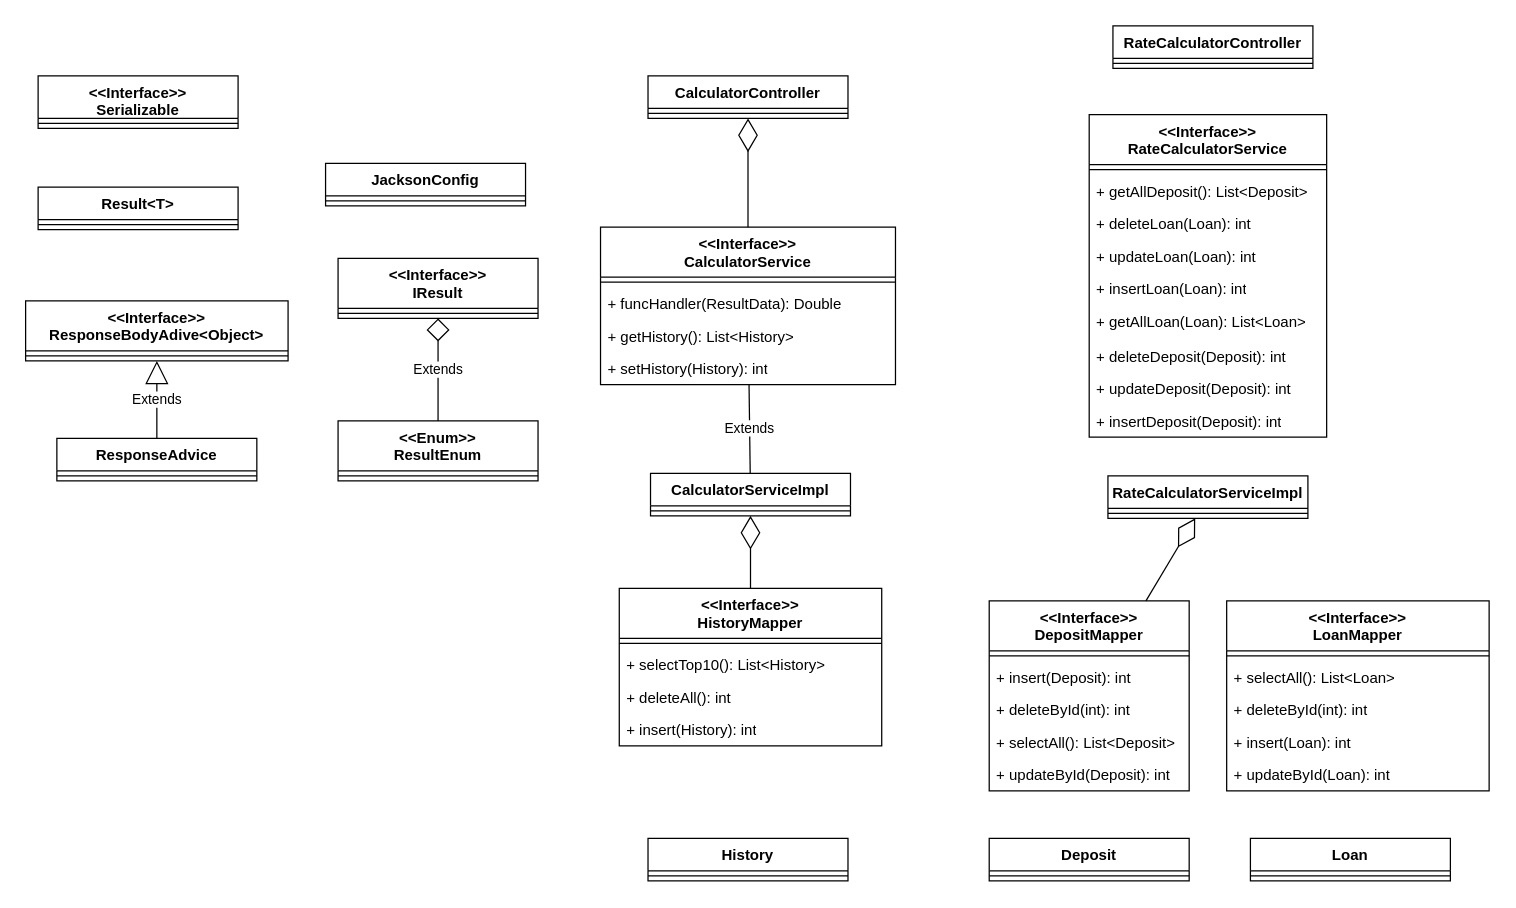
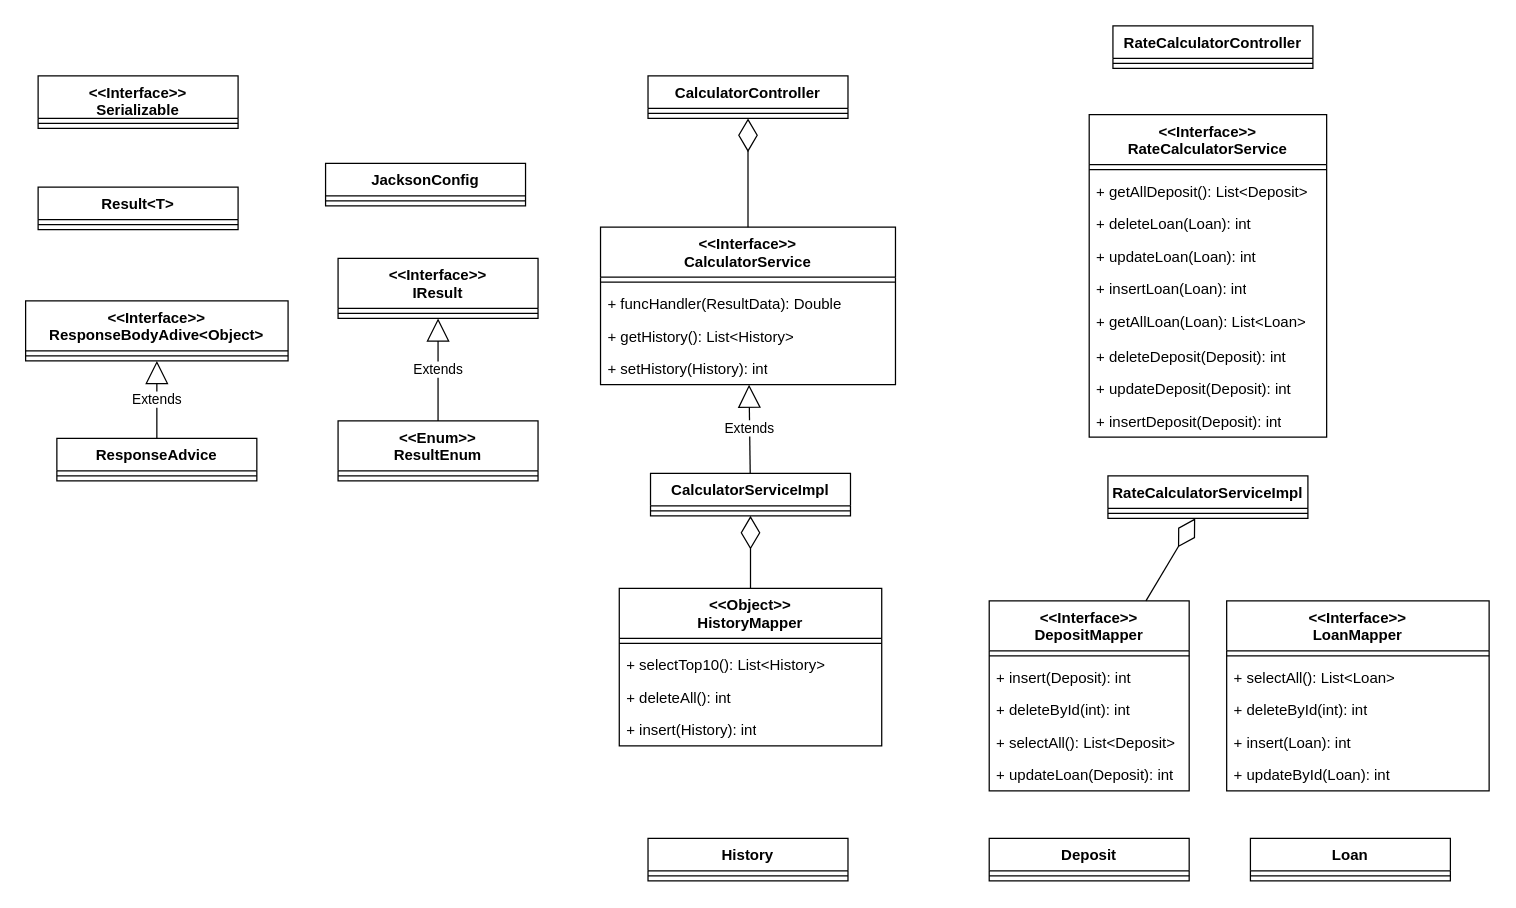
edge "<<Enum>> ResultEnum" -> "<<Interface>> IResult": arrowhead diamond -> block
edge "<<Interface>> CalculatorService" -- "CalculatorServiceImpl": arrowhead none -> block
node "<<Interface>> HistoryMapper": label "<<Interface>> HistoryMapper" -> "<<Object>> HistoryMapper"
node "+ updateById(Deposit): int": label "+ updateById(Deposit): int" -> "+ updateLoan(Deposit): int"
